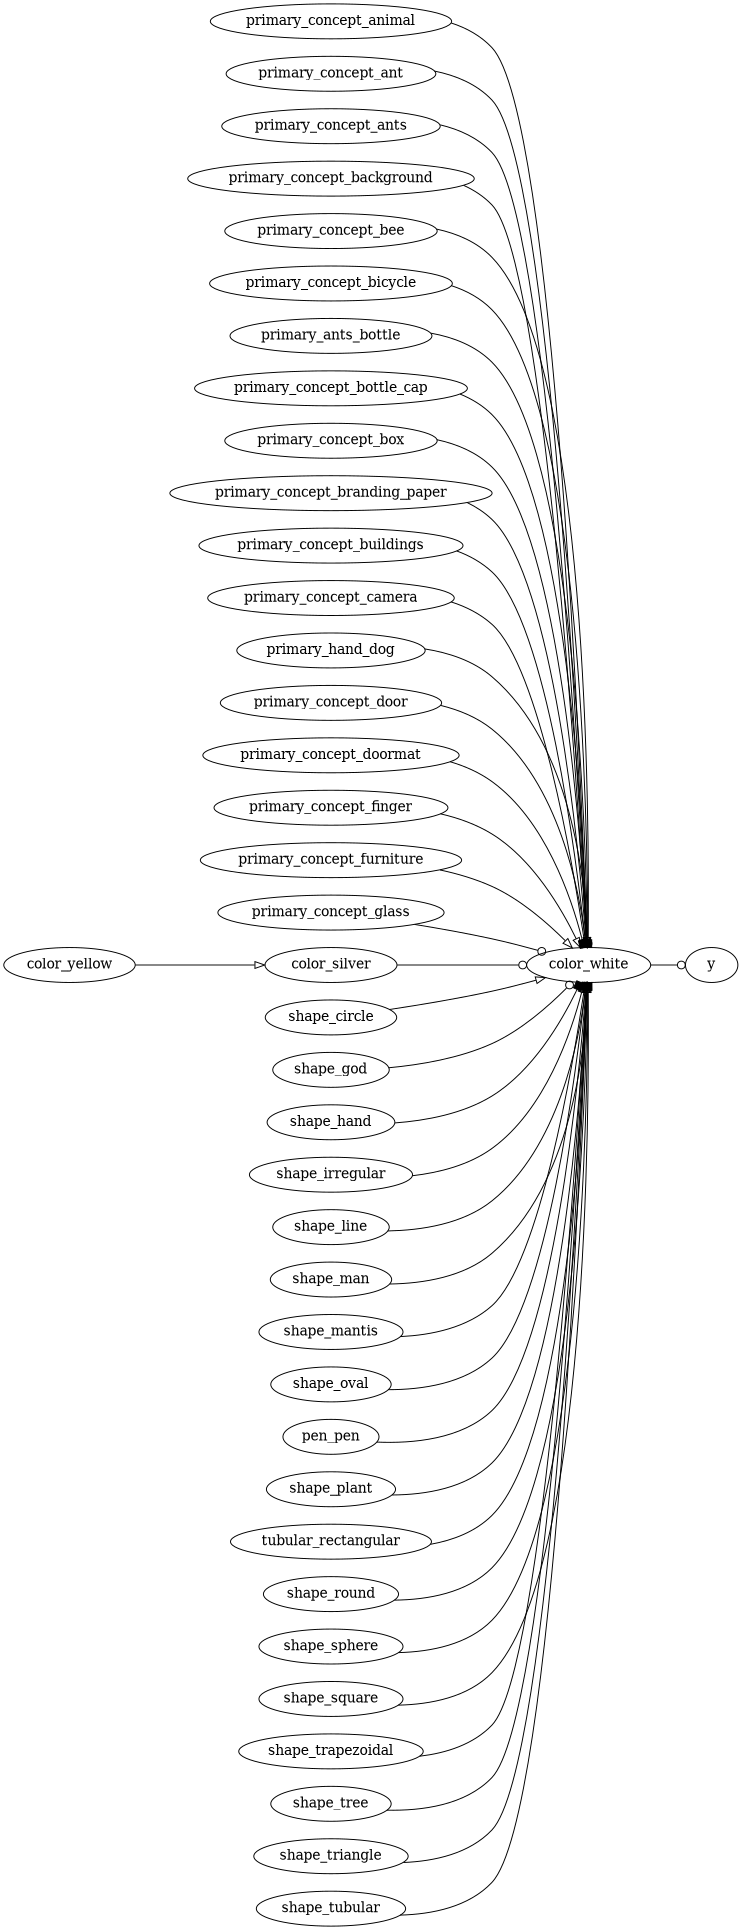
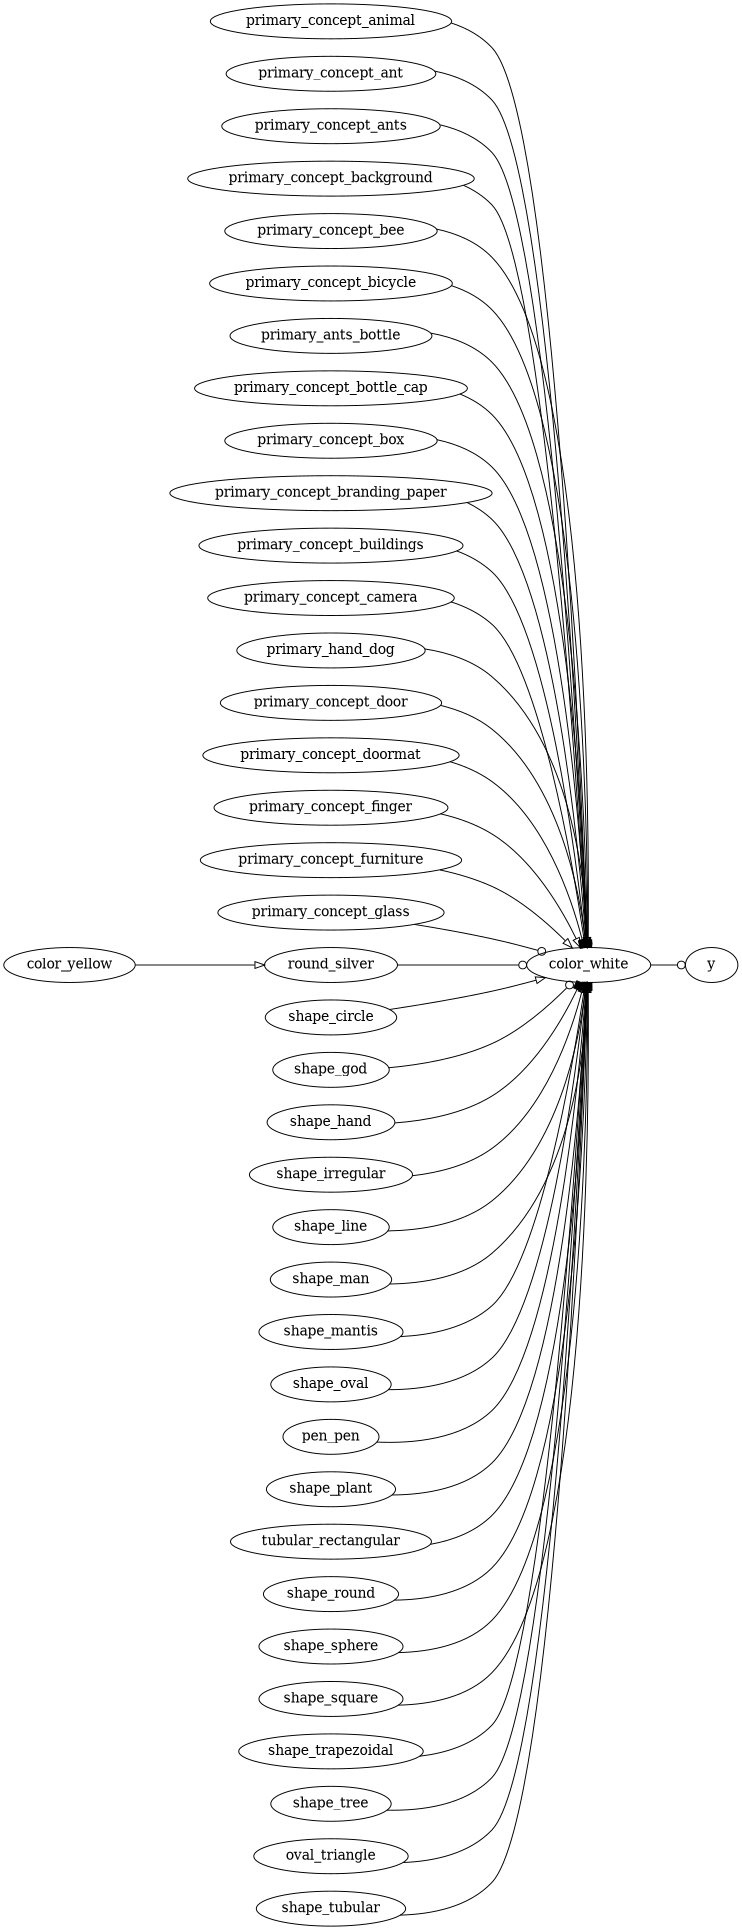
node "color_silver": label "color_silver" -> "round_silver"
node "shape_triangle": label "shape_triangle" -> "oval_triangle"
